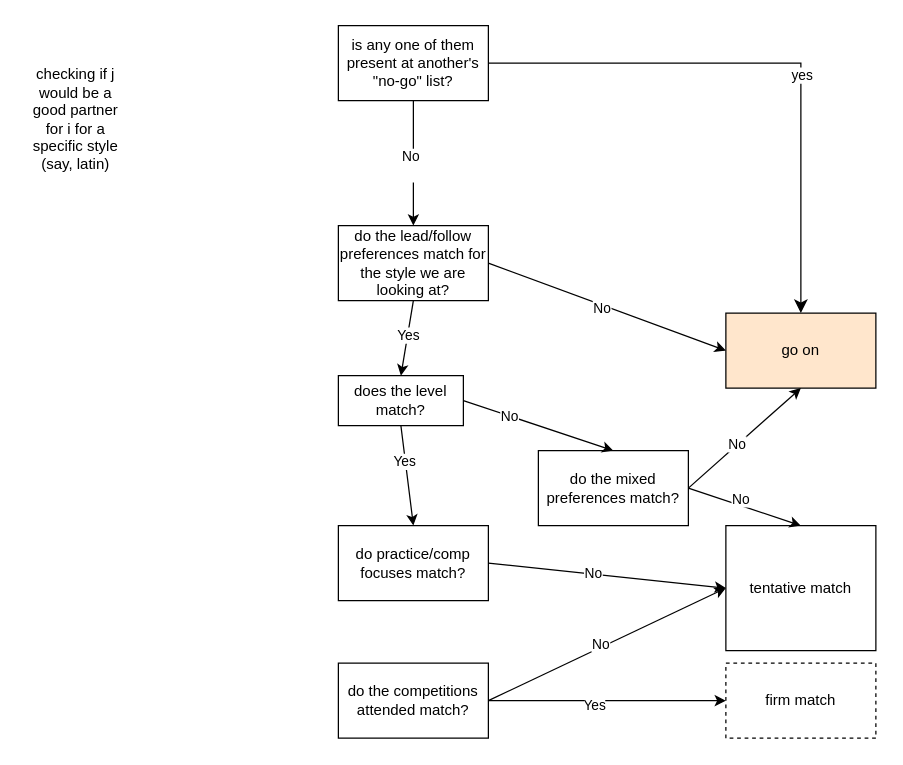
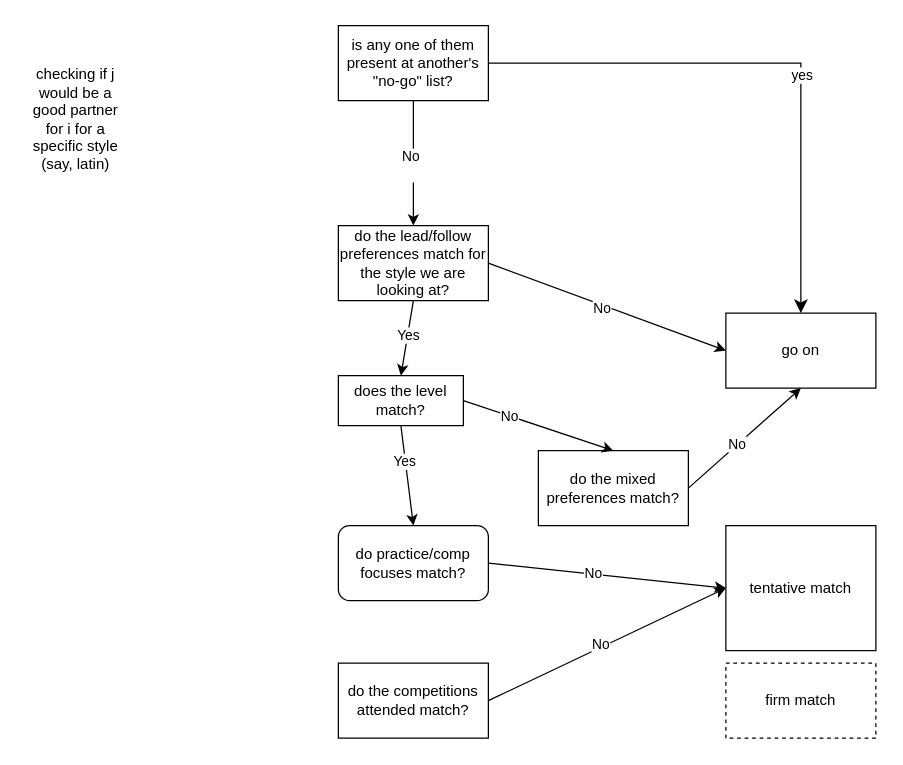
node "go on": fillcolor #ffe6cc -> #ffffff
edge "do the mixed preferences match?" -> "tentative match": removed, label "No"
node "do practice/comp focuses match?": shape rectangle -> rounded rectangle
edge "do the competitions attended match?" -> "firm match": removed, label "Yes"
